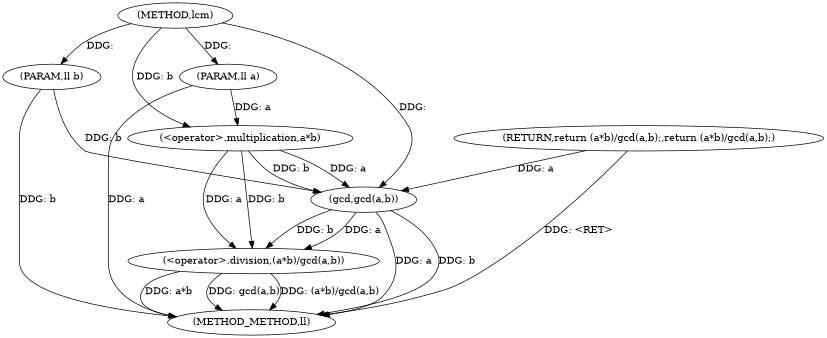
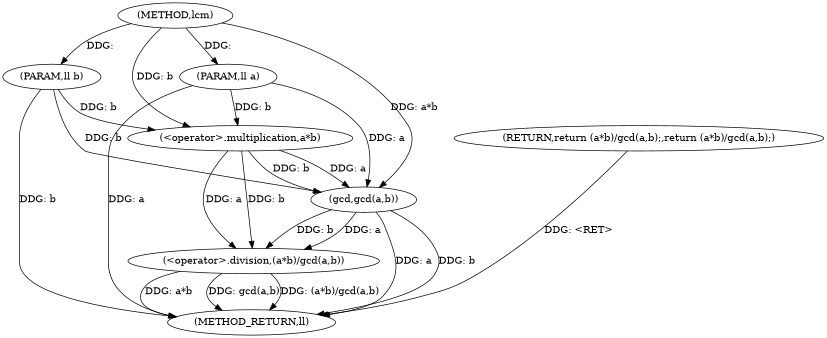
edge "(PARAM,ll a)" -> "(<operator>.multiplication,a*b)": label "DDG: a" -> "DDG: b"
edge "(METHOD,lcm)" -> "(gcd,gcd(a,b))": label "DDG: " -> "DDG: a*b"
edge "(PARAM,ll b)" -> "(<operator>.multiplication,a*b)": added, label "DDG: b"
edge "(RETURN,return (a*b)/gcd(a,b);,return (a*b)/gcd(a,b);)" -> "(gcd,gcd(a,b))": now "(PARAM,ll a)" -> "(gcd,gcd(a,b))"
node "(METHOD_METHOD,ll)": label "(METHOD_METHOD,ll)" -> "(METHOD_RETURN,ll)"
